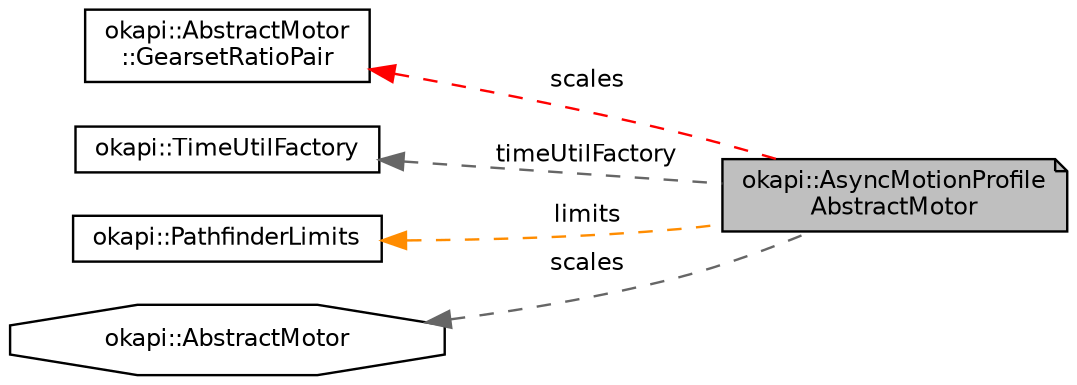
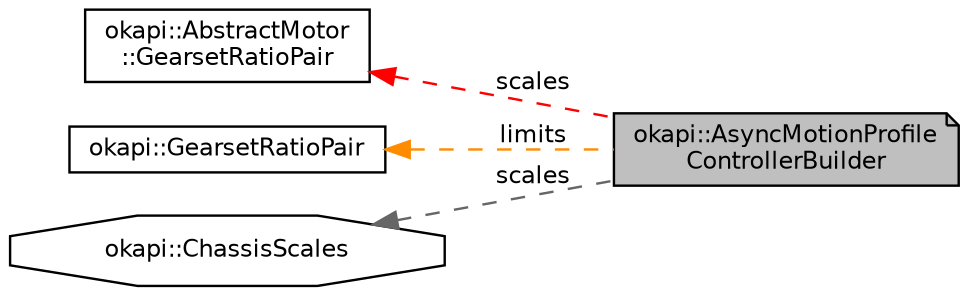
node "okapi::TimeUtilFactory": removed
node "okapi::AsyncMotionProfile AbstractMotor": label "okapi::AsyncMotionProfile AbstractMotor" -> "okapi::AsyncMotionProfile ControllerBuilder"
node "okapi::PathfinderLimits": label "okapi::PathfinderLimits" -> "okapi::GearsetRatioPair"
node "okapi::AbstractMotor": label "okapi::AbstractMotor" -> "okapi::ChassisScales"
